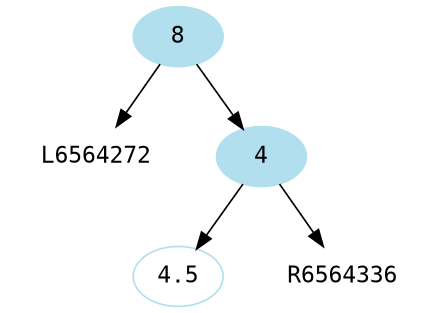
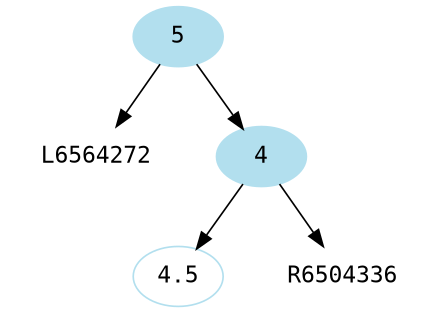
node "8": label "8" -> "5"
node "R6564336": label "R6564336" -> "R6504336"
